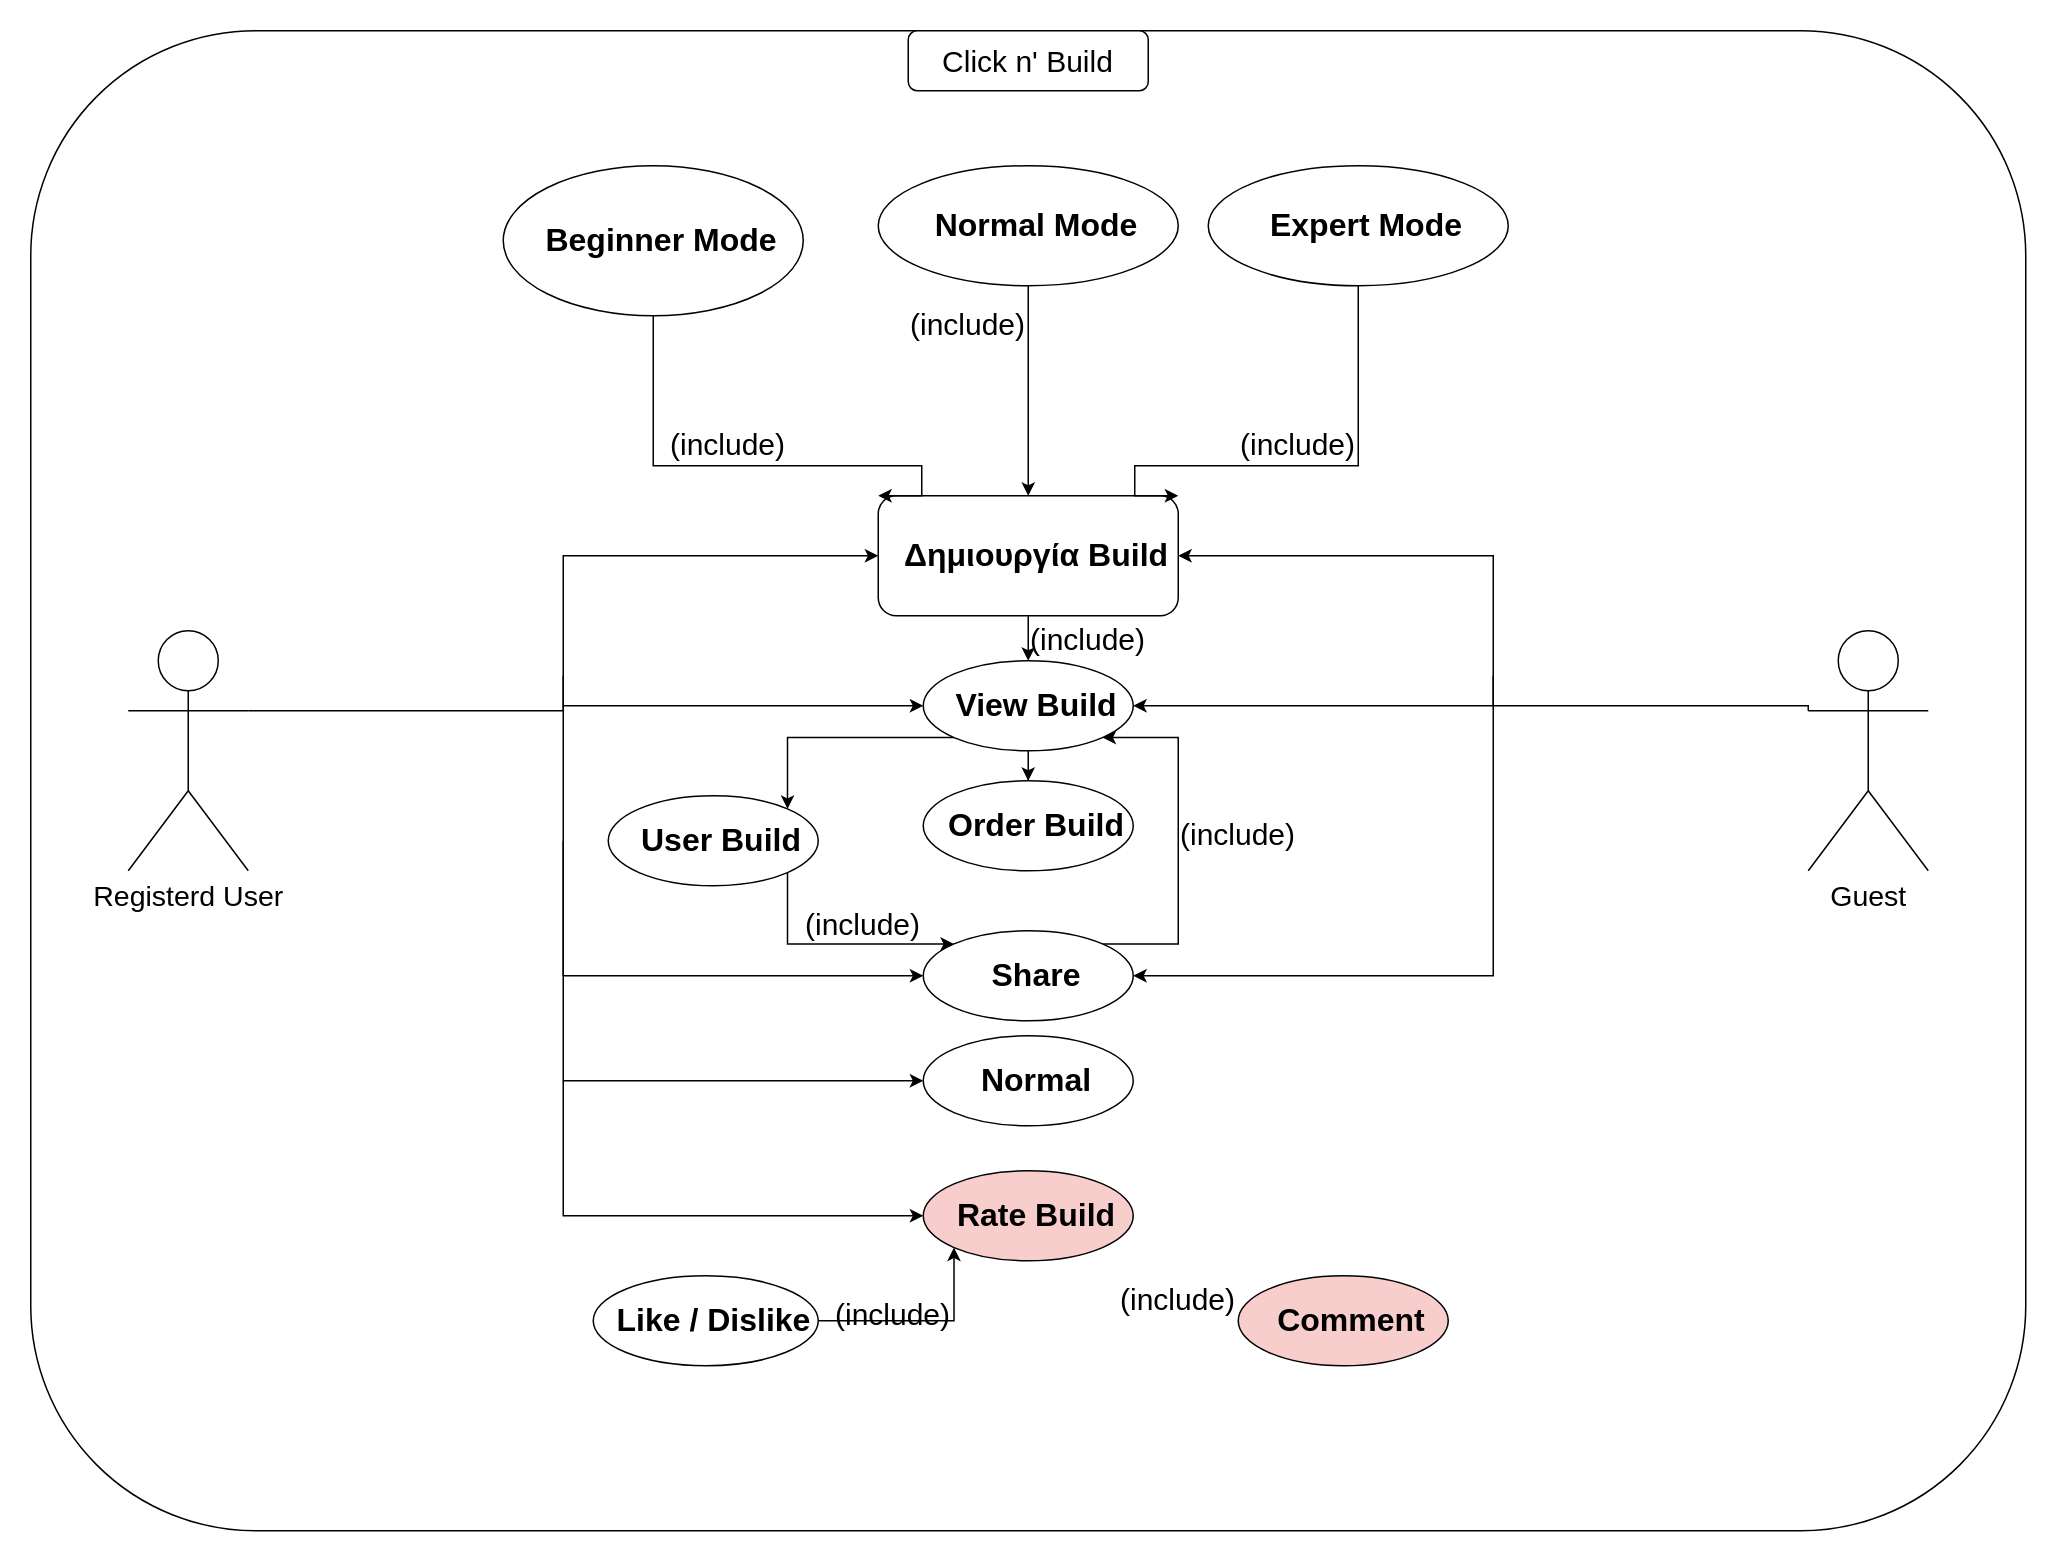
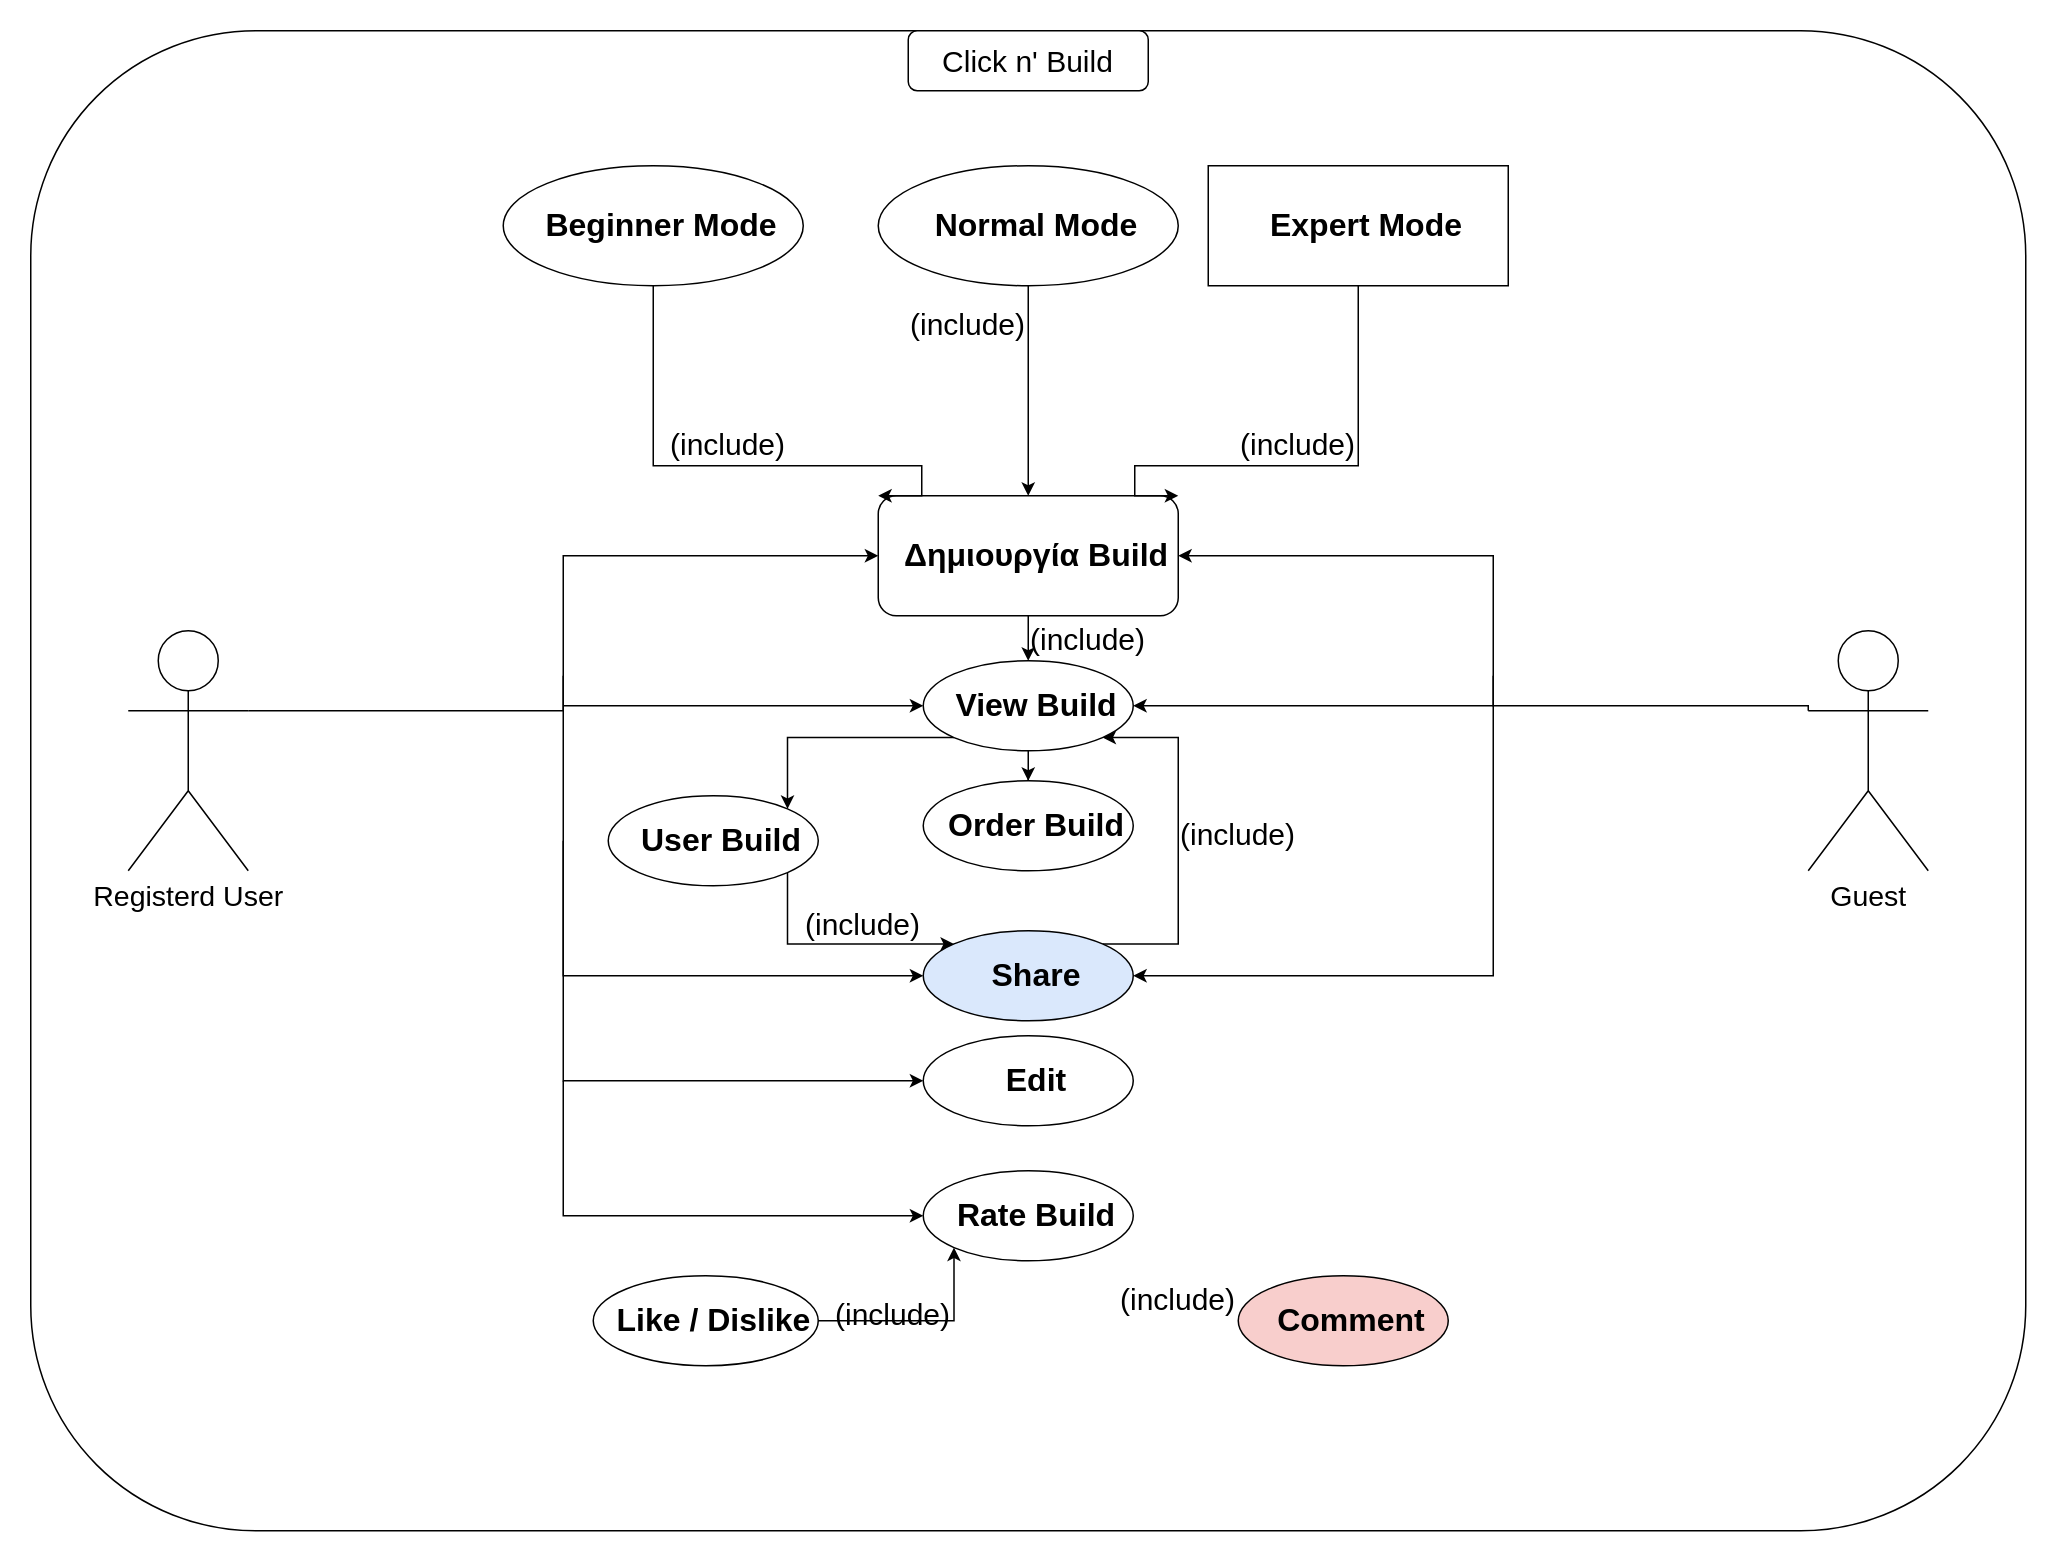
node "Expert Mode": shape ellipse -> rectangle
node "Beginner Mode": size 300x150 -> 300x120
node "Share": fillcolor #ffffff -> #dae8fc
node "Normal": label "Normal" -> "Edit"
node "Rate Build": fillcolor #f8cecc -> #ffffff
